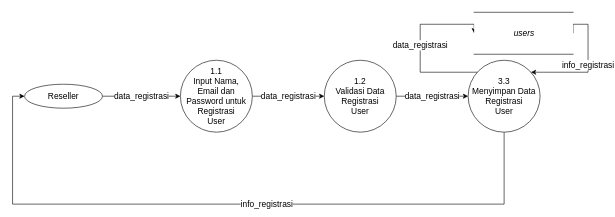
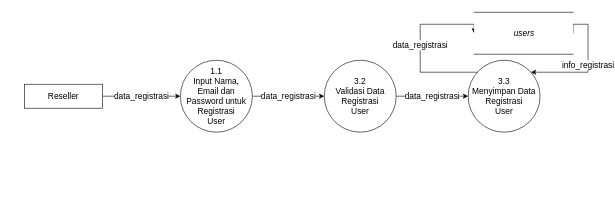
node "Reseller": shape ellipse -> rectangle
node "1.2Validasi Data Registrasi User": label "1.2Validasi Data Registrasi User" -> "3.2Validasi Data Registrasi User"
edge "3.3Menyimpan Data Registrasi User" -> "Reseller": removed, label "info_registrasi"
